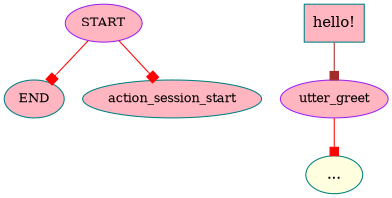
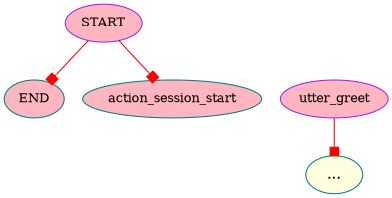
node "hello!": removed
